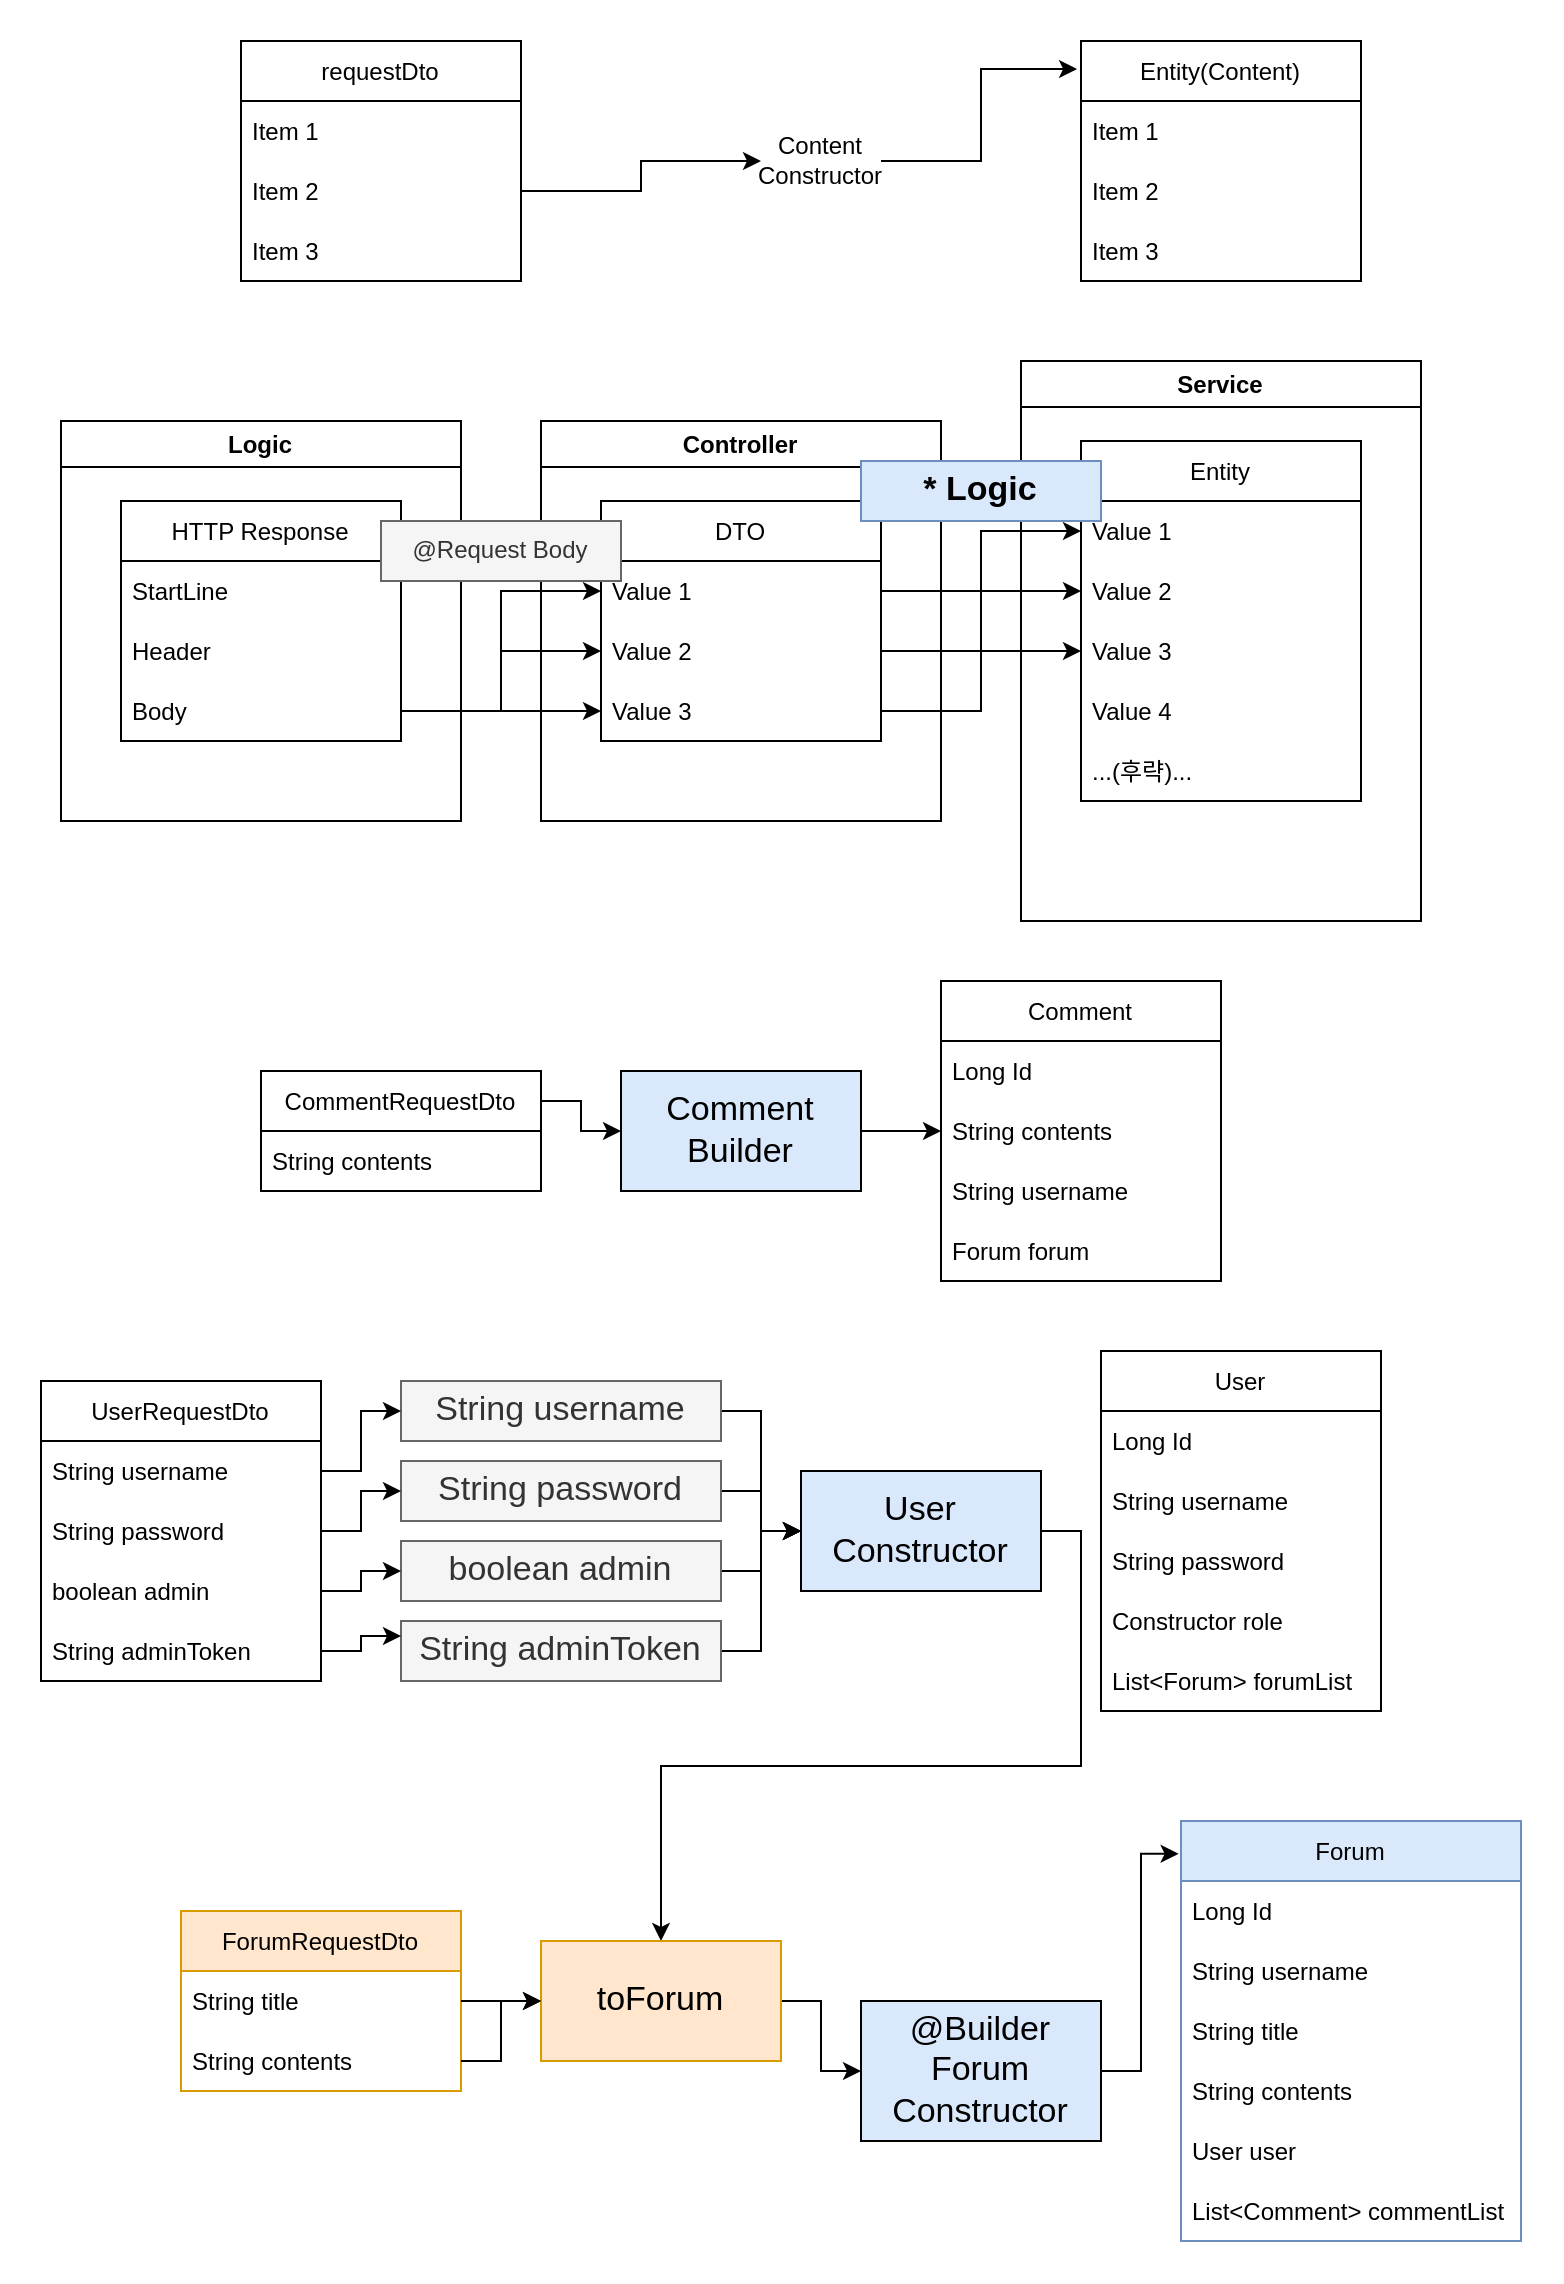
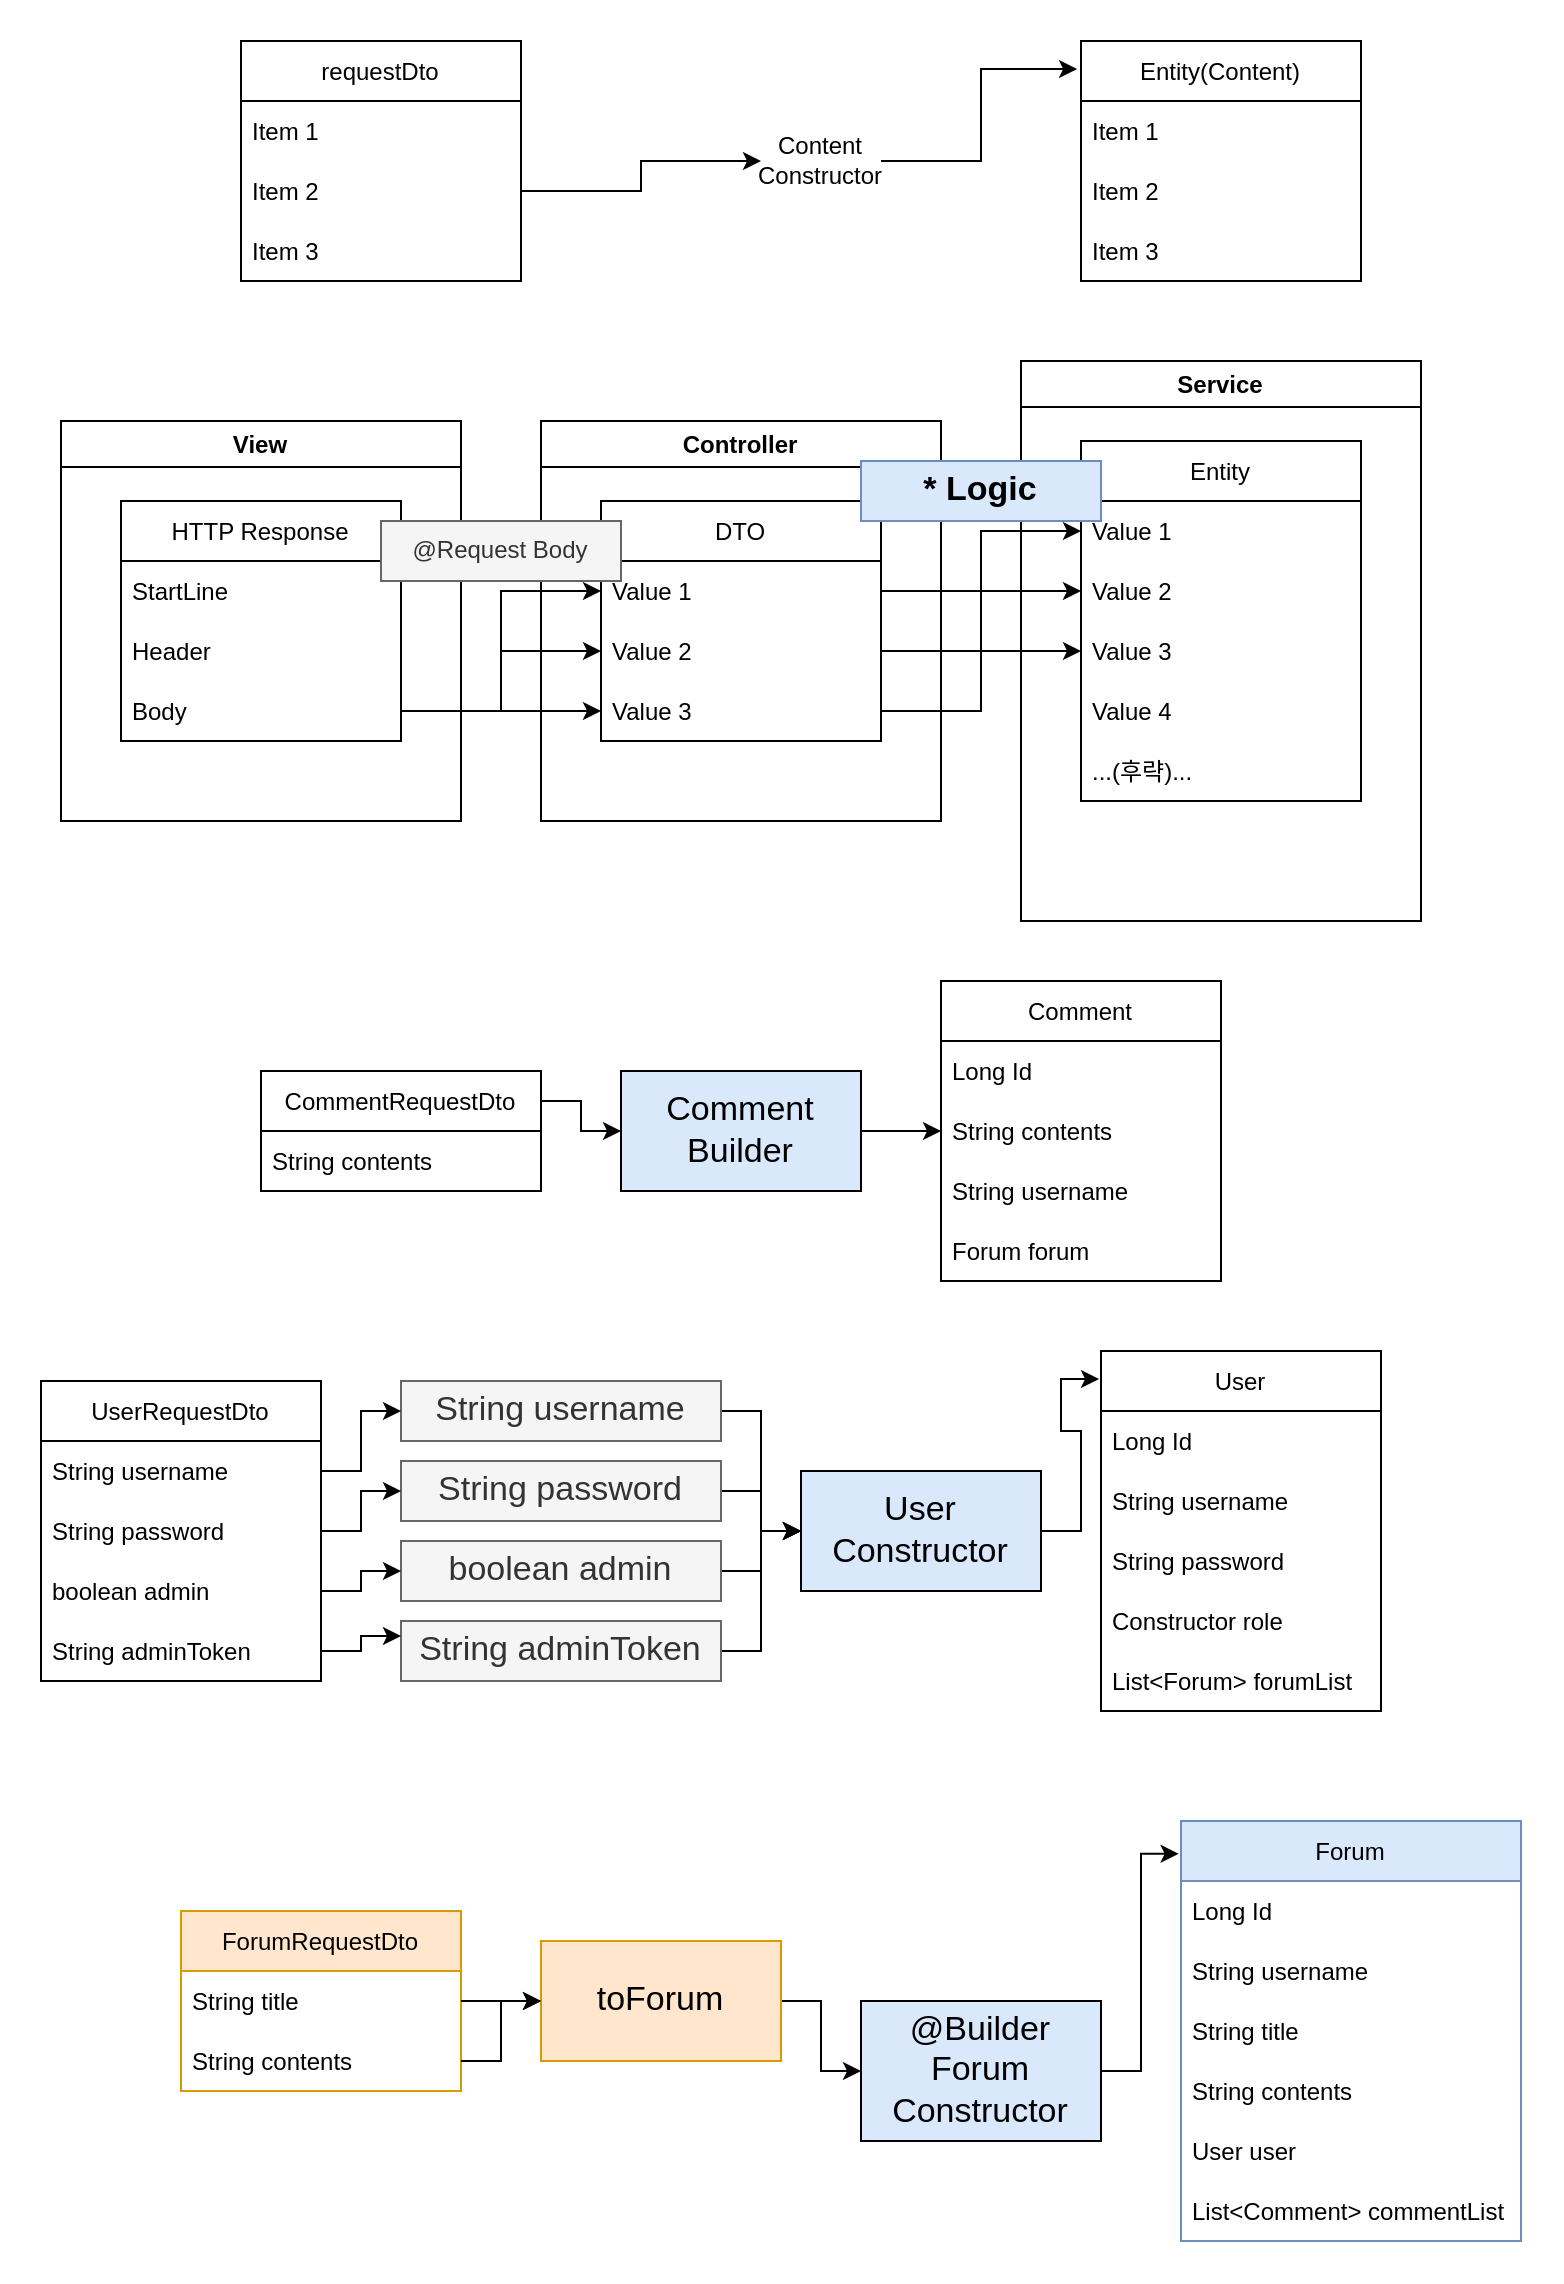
node "Logic": label "Logic" -> "View"
edge "User Constructor" -> "toForum": now "User Constructor" -> "User"
